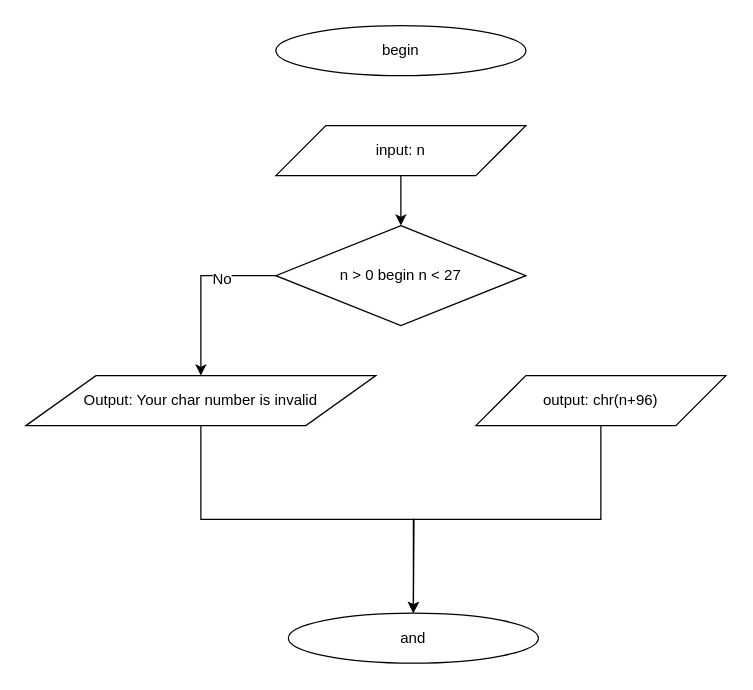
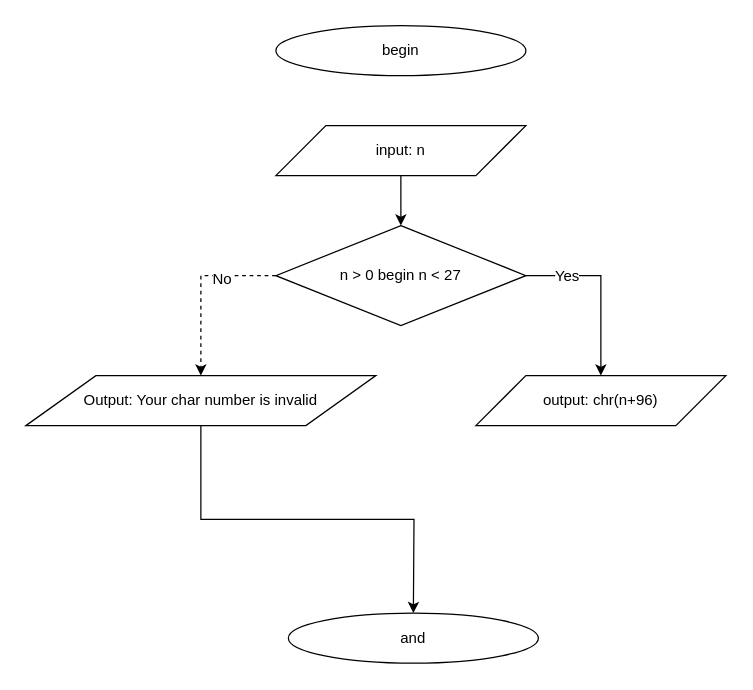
edge "n > 0 begin n < 27" -> "output: chr(n+96)": added, label "Yes"
edge "n > 0 begin n < 27" -> "Output: Your char number is invalid": style solid -> dashed
edge "output: chr(n+96)" -> "and": removed
